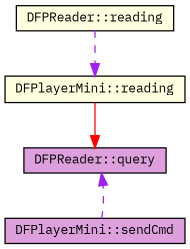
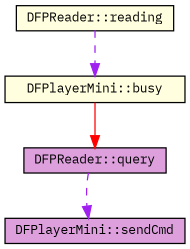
node "DFPlayerMini::reading": label "DFPlayerMini::reading" -> "DFPlayerMini::busy"
edge "DFPlayerMini::sendCmd" -> "DFPReader::query": reversed
